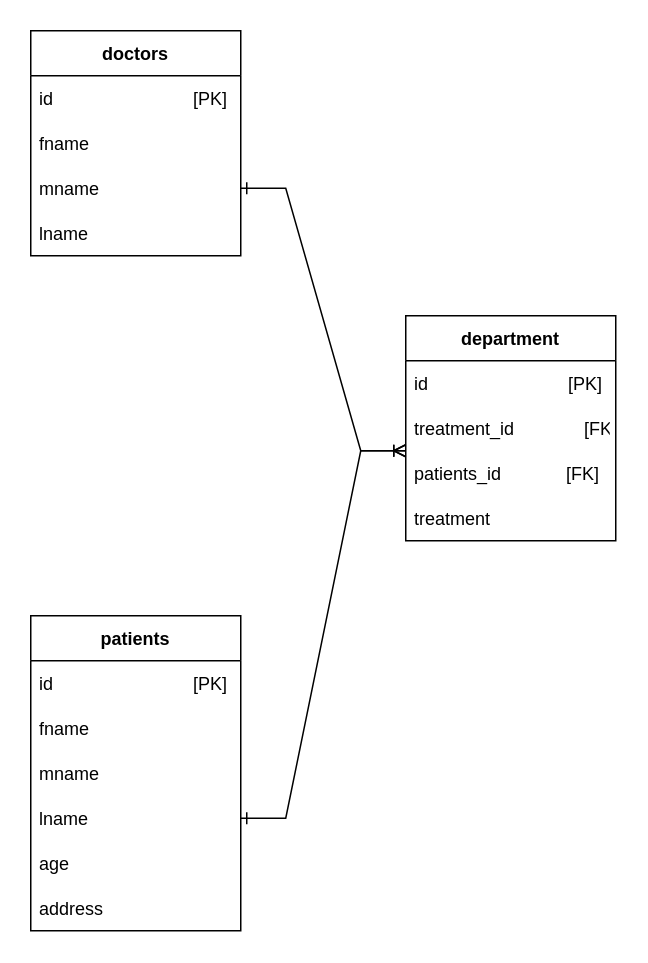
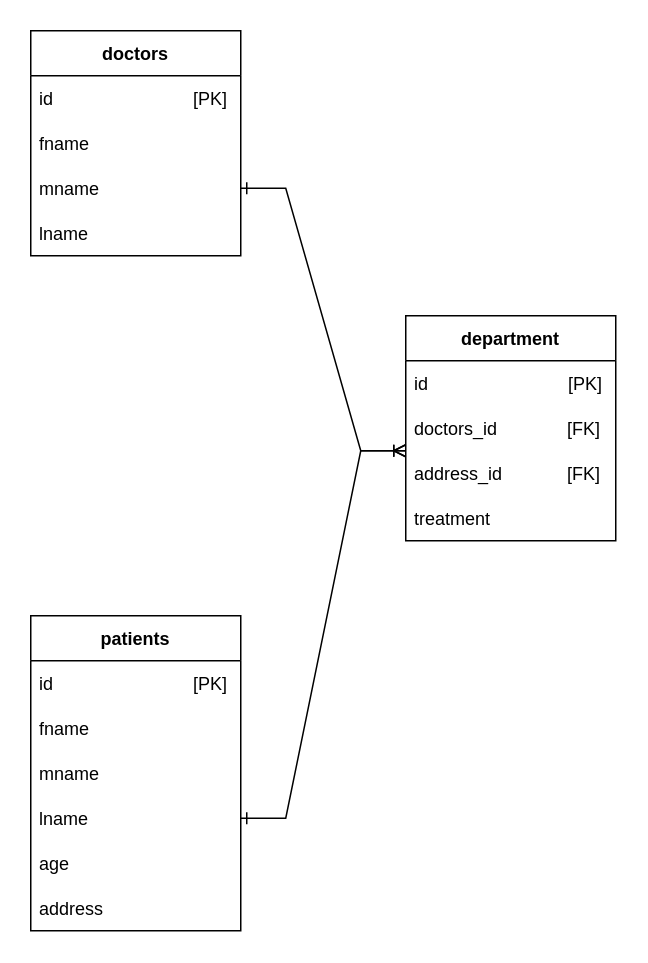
node "treatment_id [FK]": label "treatment_id [FK]" -> "doctors_id [FK]"
node "patients_id [FK]": label "patients_id [FK]" -> "address_id [FK]"
